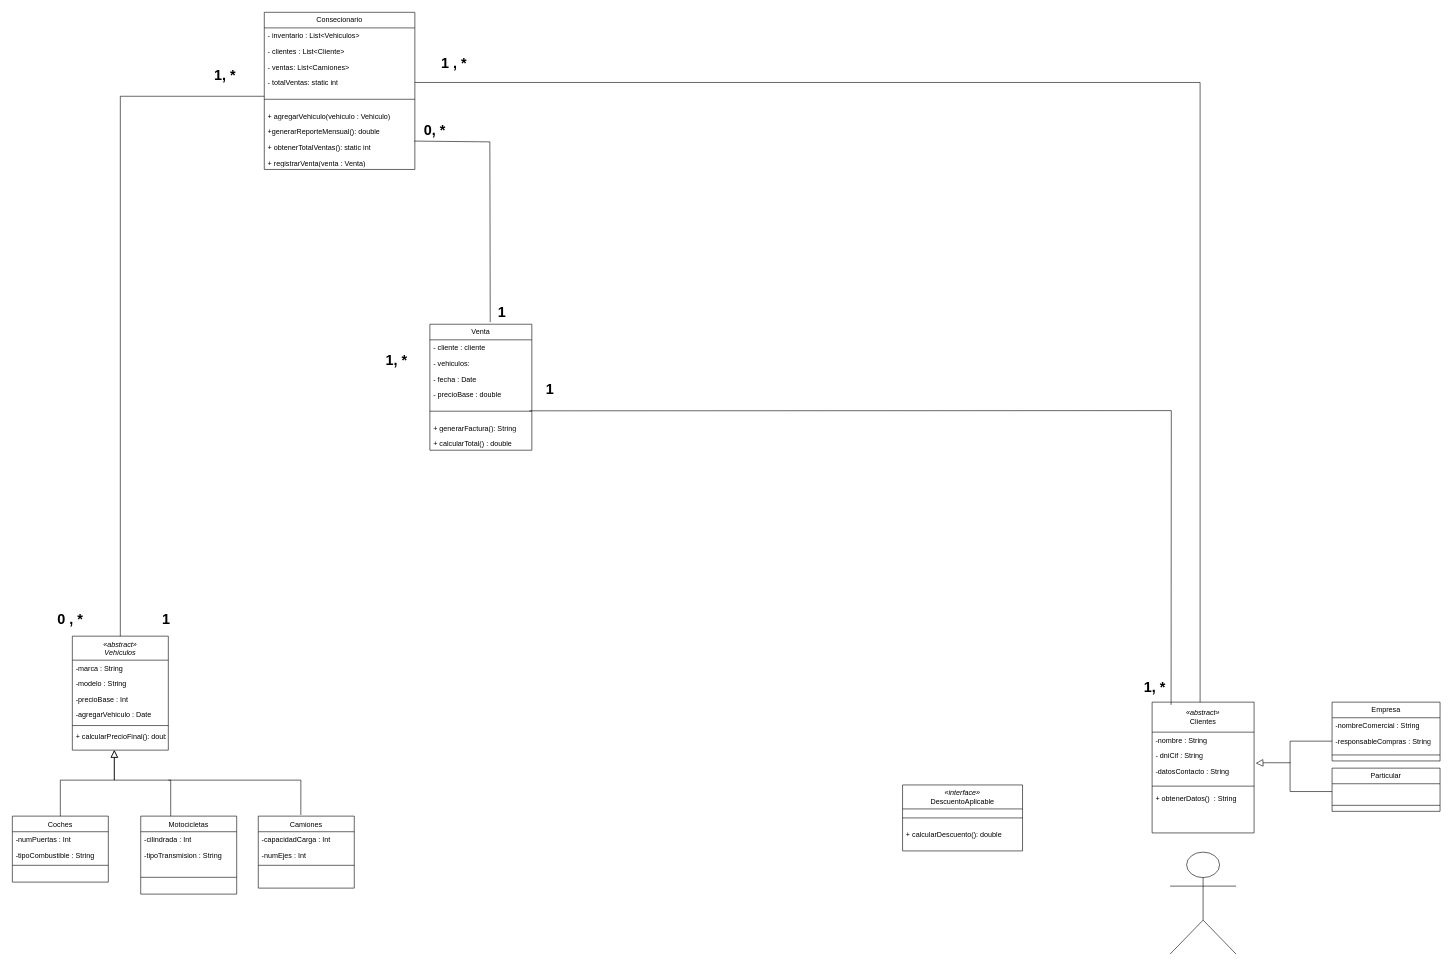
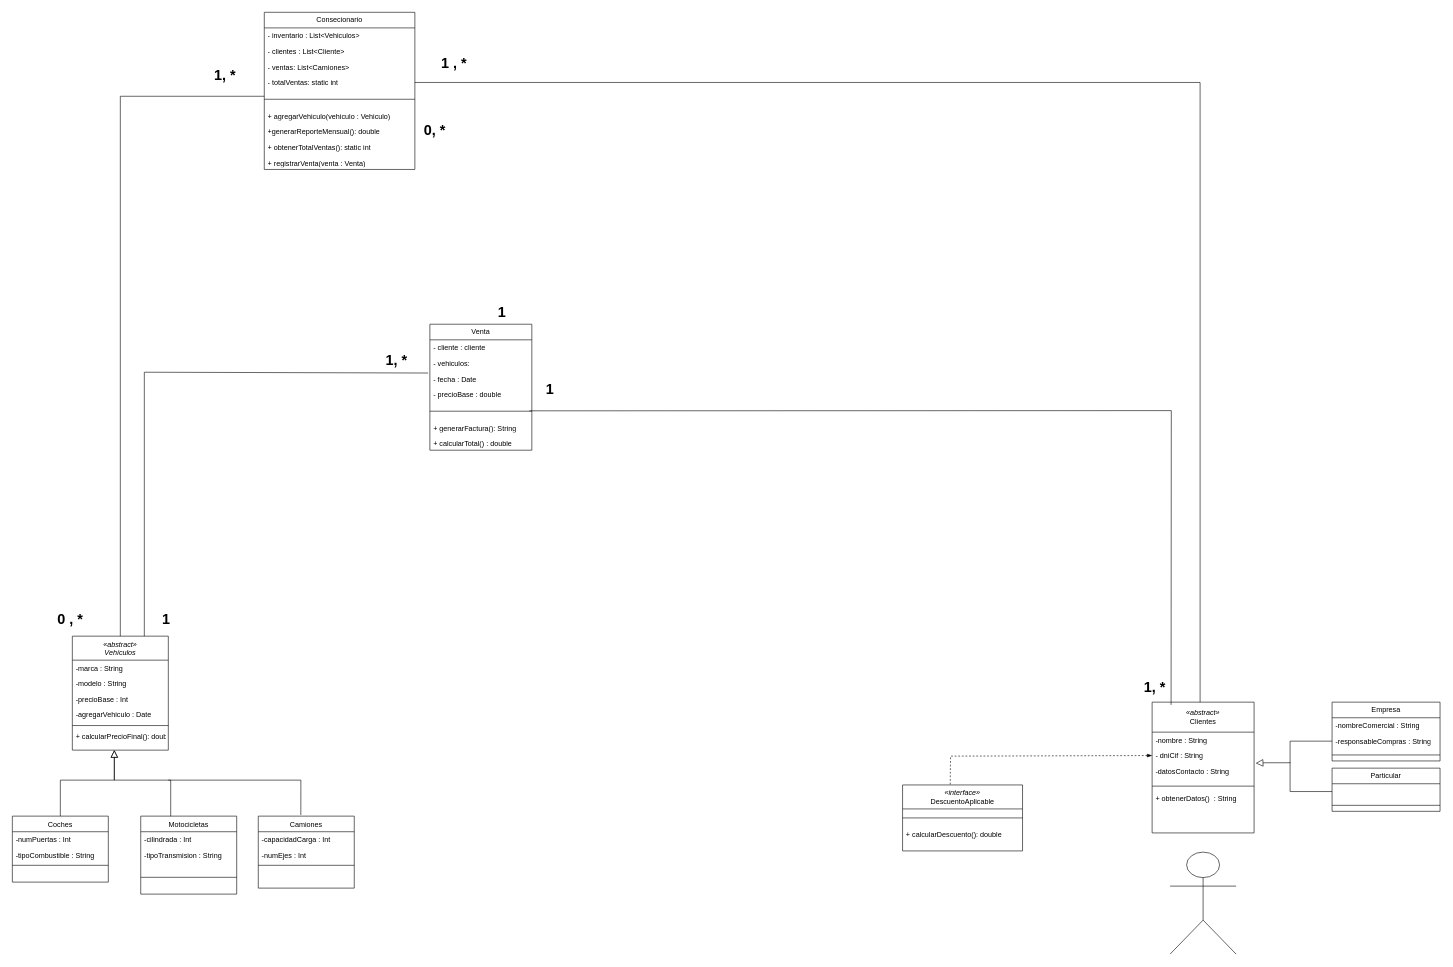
edge "+generarReporteMensual(): double" -- "Venta": removed
edge "- fecha : Date" -- "«abstract» Vehículos": added
edge "«interface» DescuentoAplicable" -> "- dniCif : String": added
